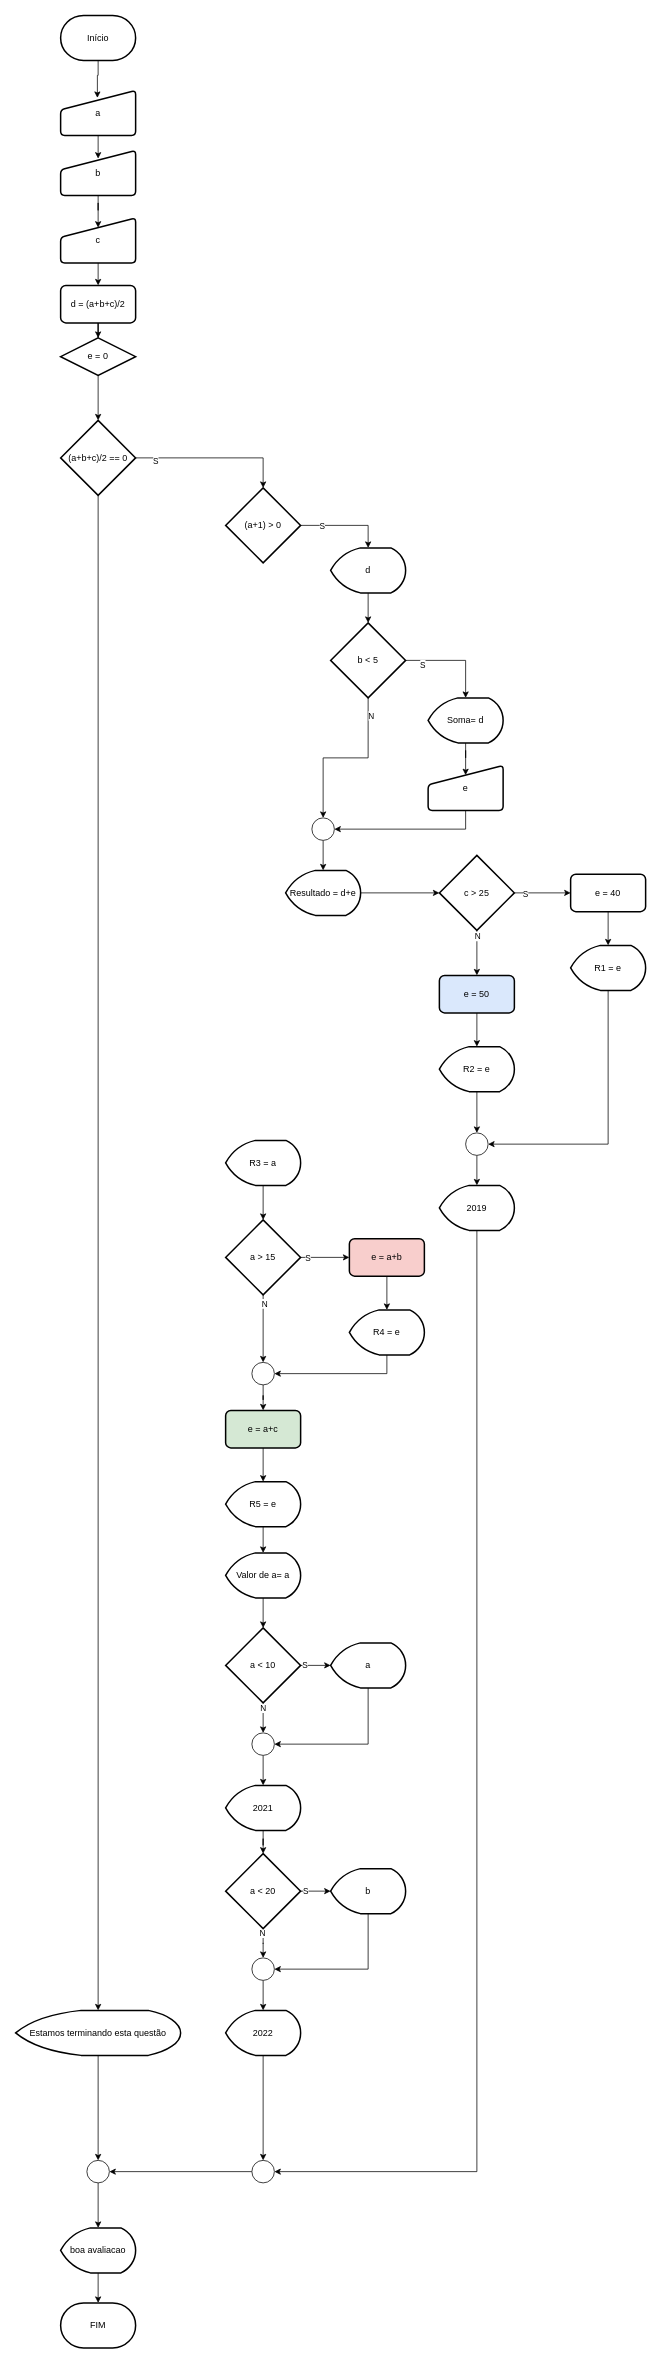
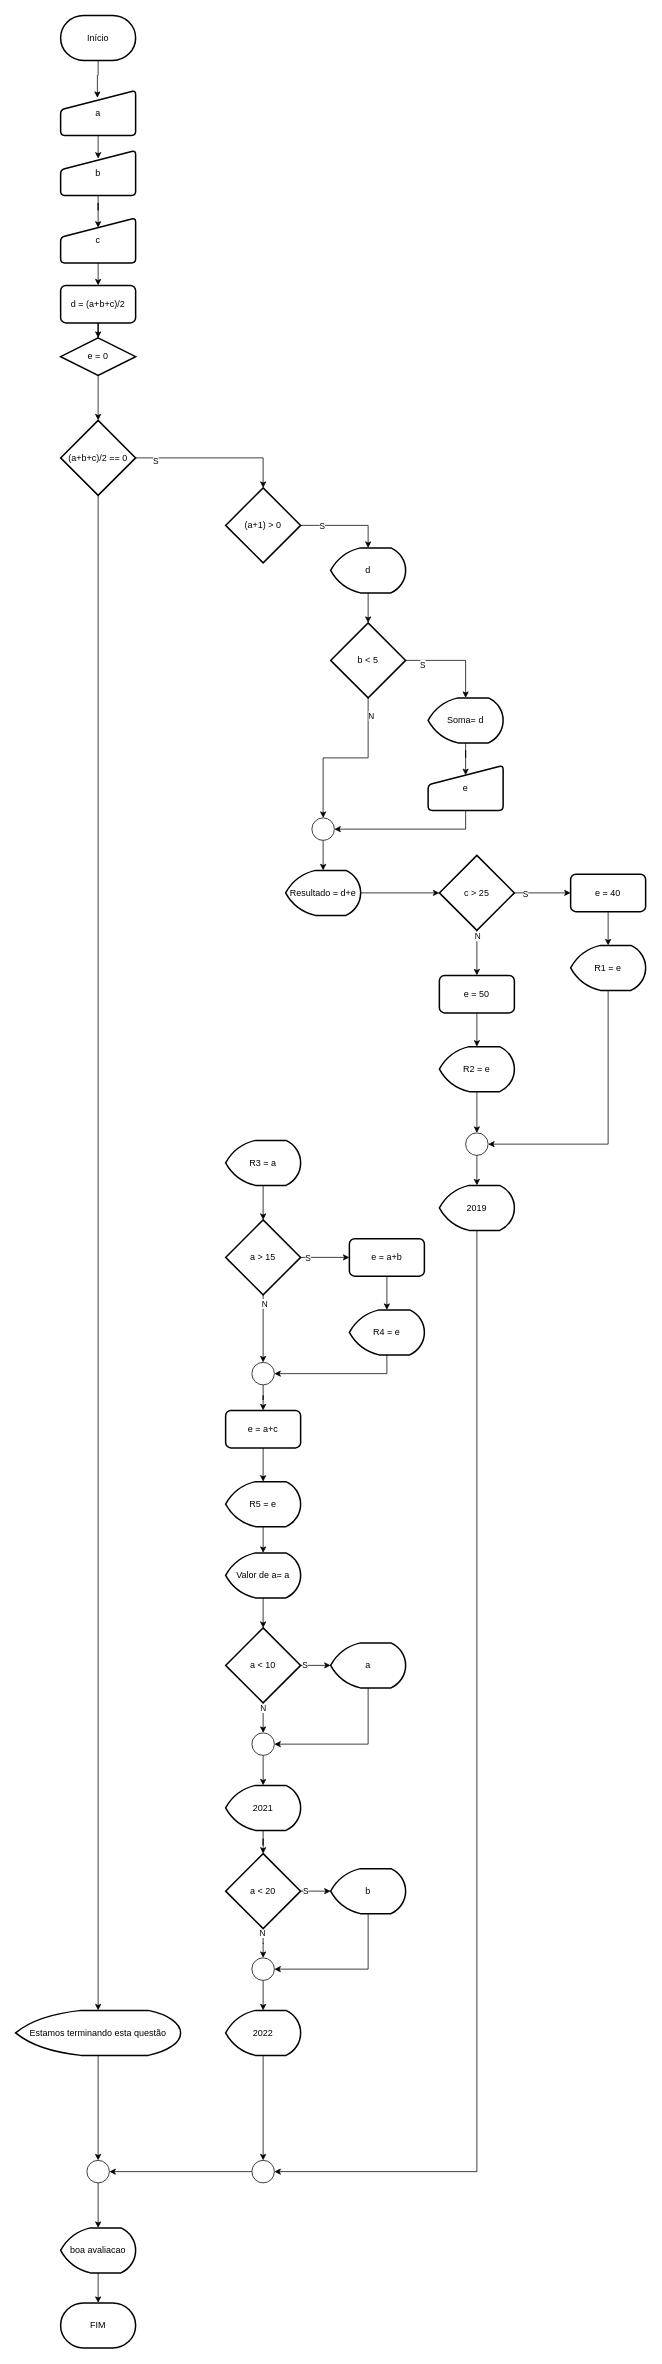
node "e = 50": fillcolor #dae8fc -> #ffffff
node "e = a+b": fillcolor #f8cecc -> #ffffff
node "e = a+c": fillcolor #d5e8d4 -> #ffffff
